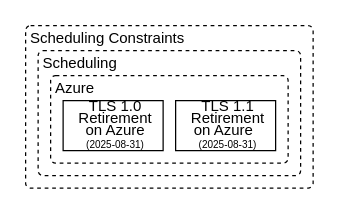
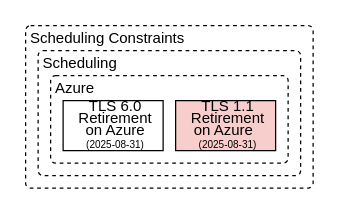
node "TLS 1.0 Retirement on Azure (2025-08-31)": label "TLS 1.0 Retirement on Azure (2025-08-31)" -> "TLS 6.0 Retirement on Azure (2025-08-31)"
node "TLS 1.1 Retirement on Azure (2025-08-31)": fillcolor #ffffff -> #f8cecc
